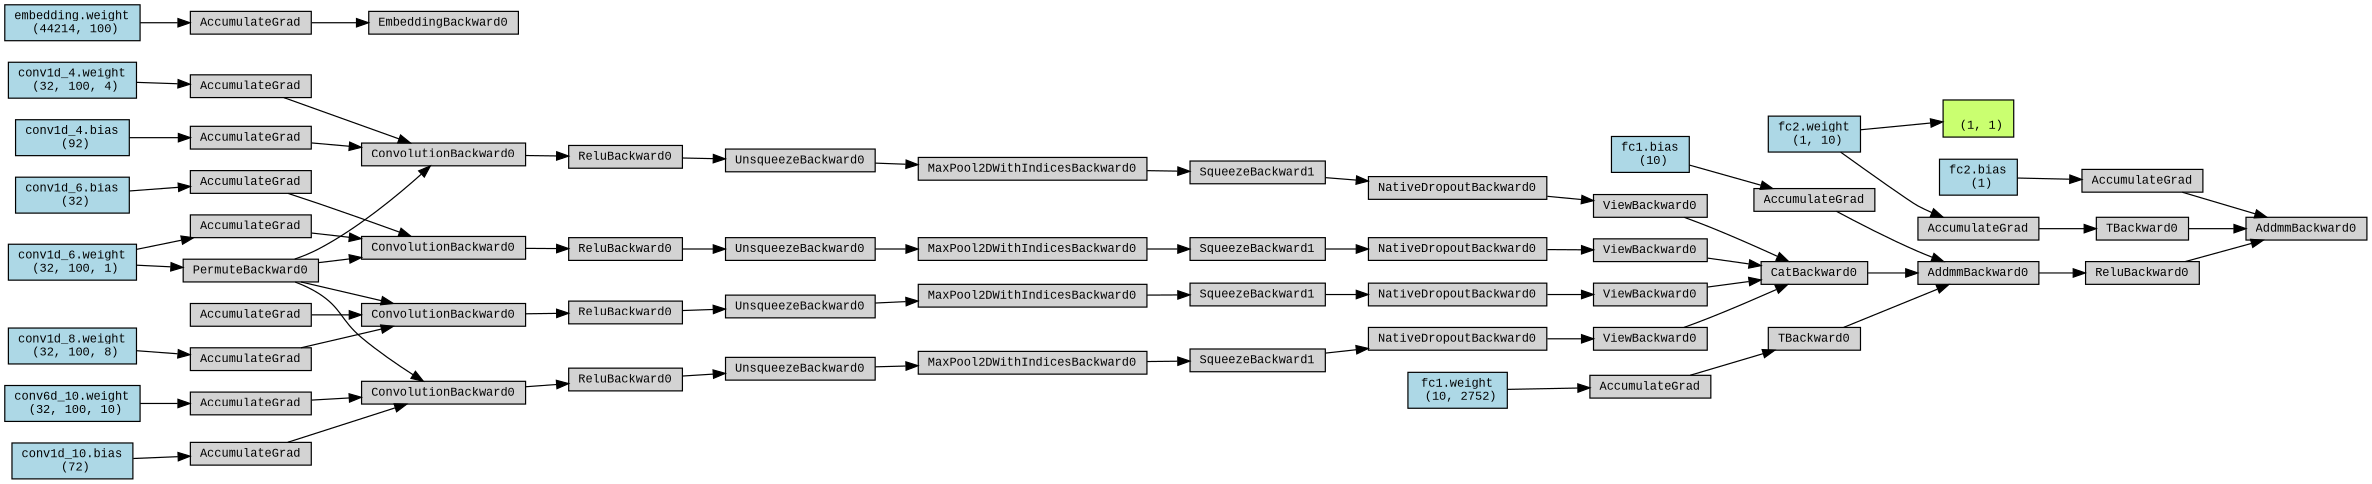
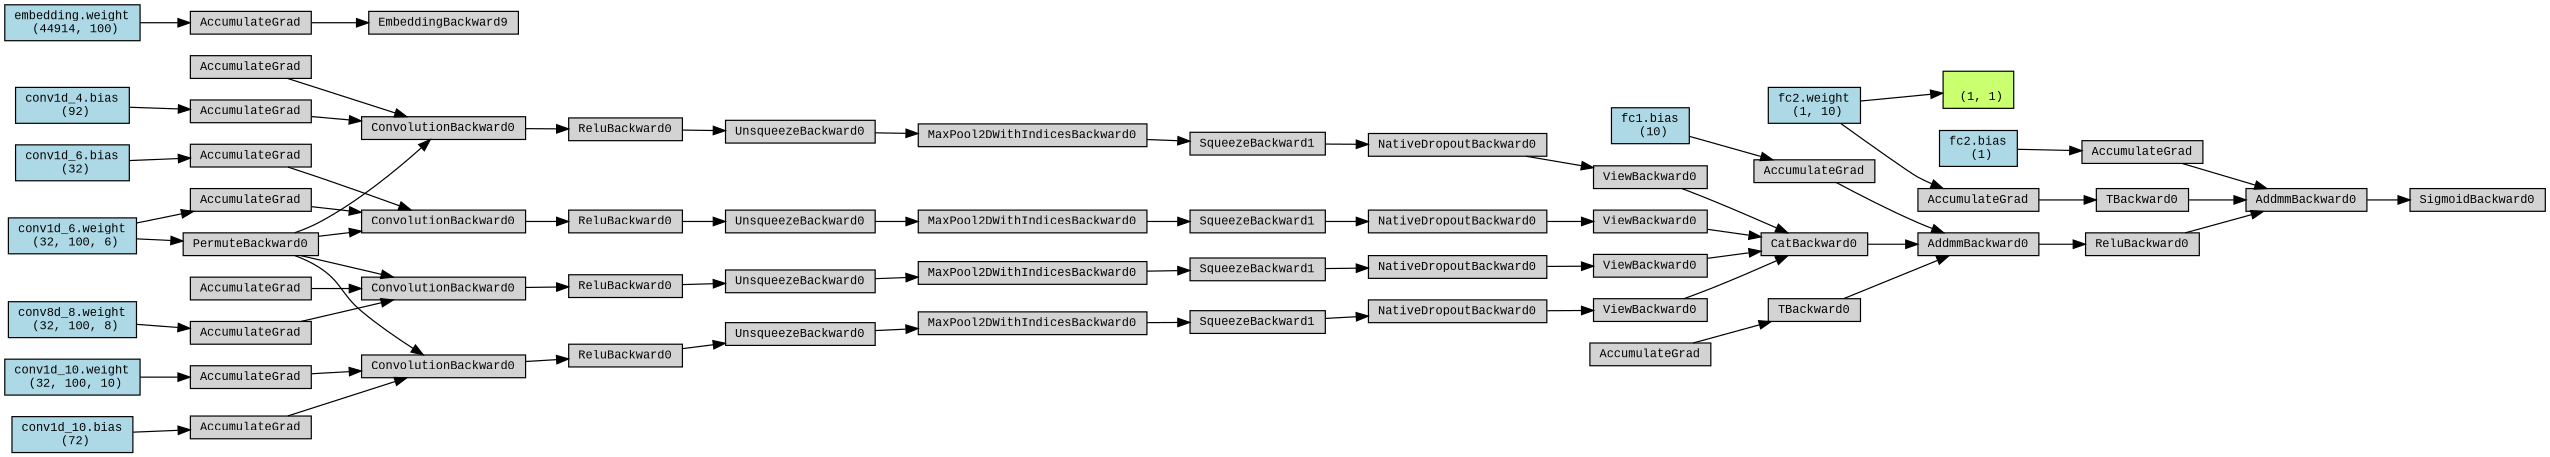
node "embedding.weight (44214, 100)": label "embedding.weight (44214, 100)" -> "embedding.weight (44914, 100)"
node "EmbeddingBackward0": label "EmbeddingBackward0" -> "EmbeddingBackward9"
node "conv1d_4.weight (32, 100, 4)": removed
node "SigmoidBackward0": added
node "conv1d_6.weight (32, 100, 1)": label "conv1d_6.weight (32, 100, 1)" -> "conv1d_6.weight (32, 100, 6)"
node "conv1d_8.weight (32, 100, 8)": label "conv1d_8.weight (32, 100, 8)" -> "conv8d_8.weight (32, 100, 8)"
node "fc1.weight (10, 2752)": removed
node "conv6d_10.weight (32, 100, 10)": label "conv6d_10.weight (32, 100, 10)" -> "conv1d_10.weight (32, 100, 10)"
